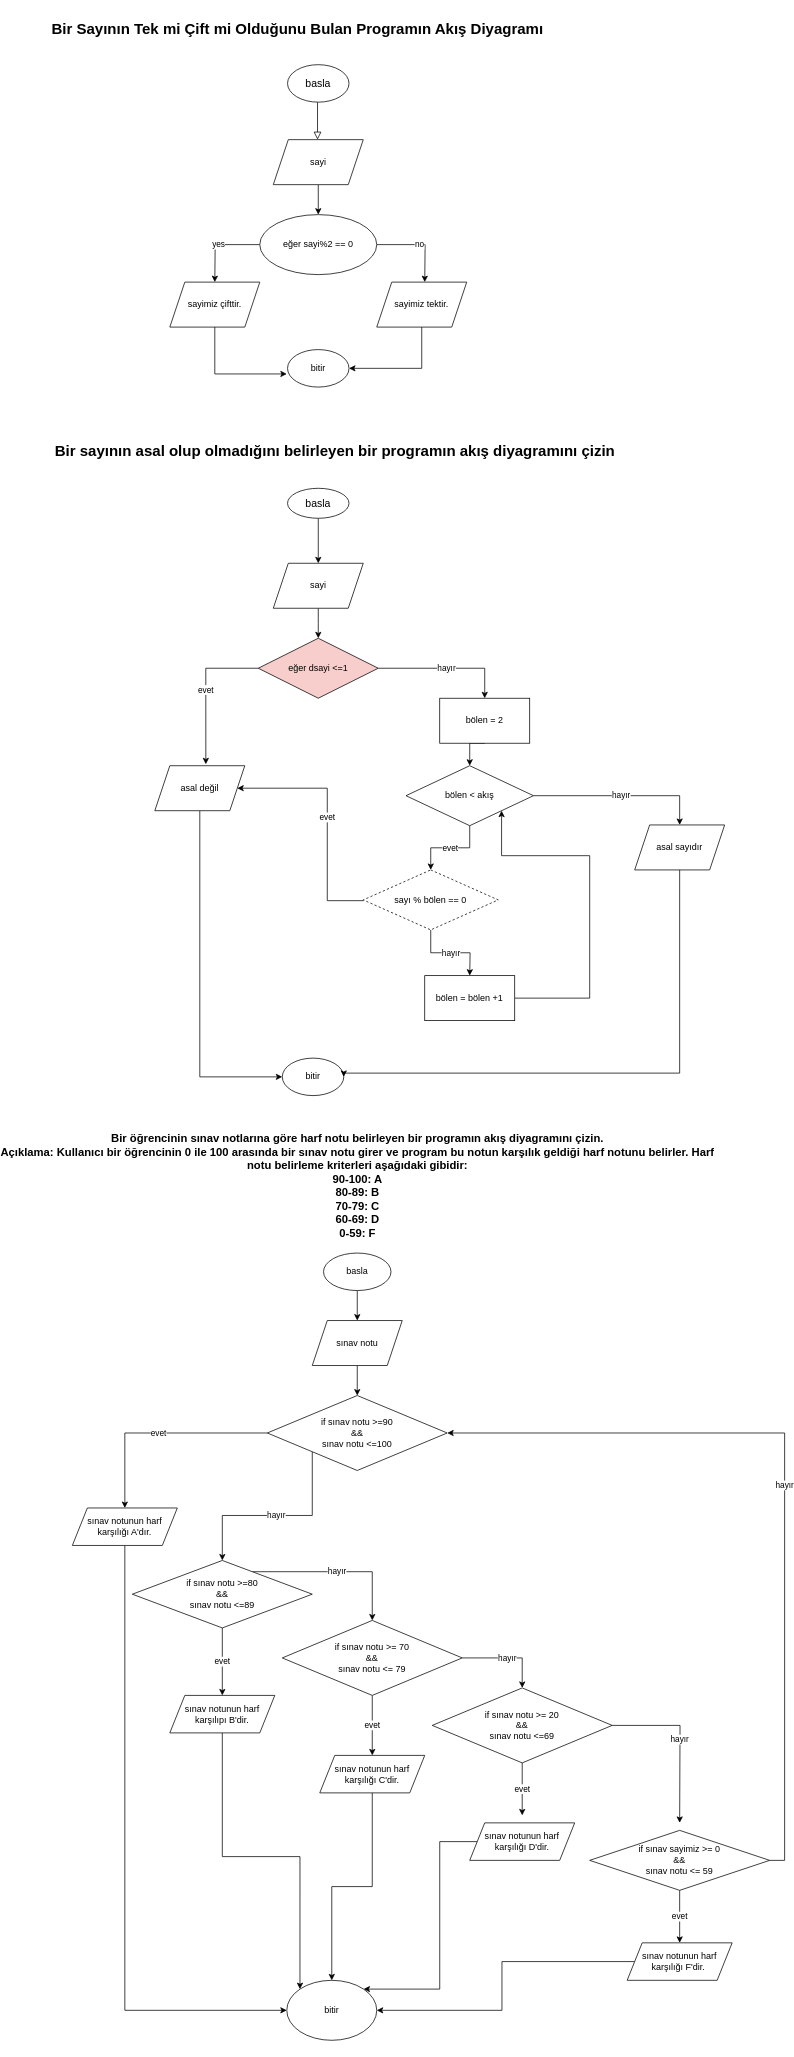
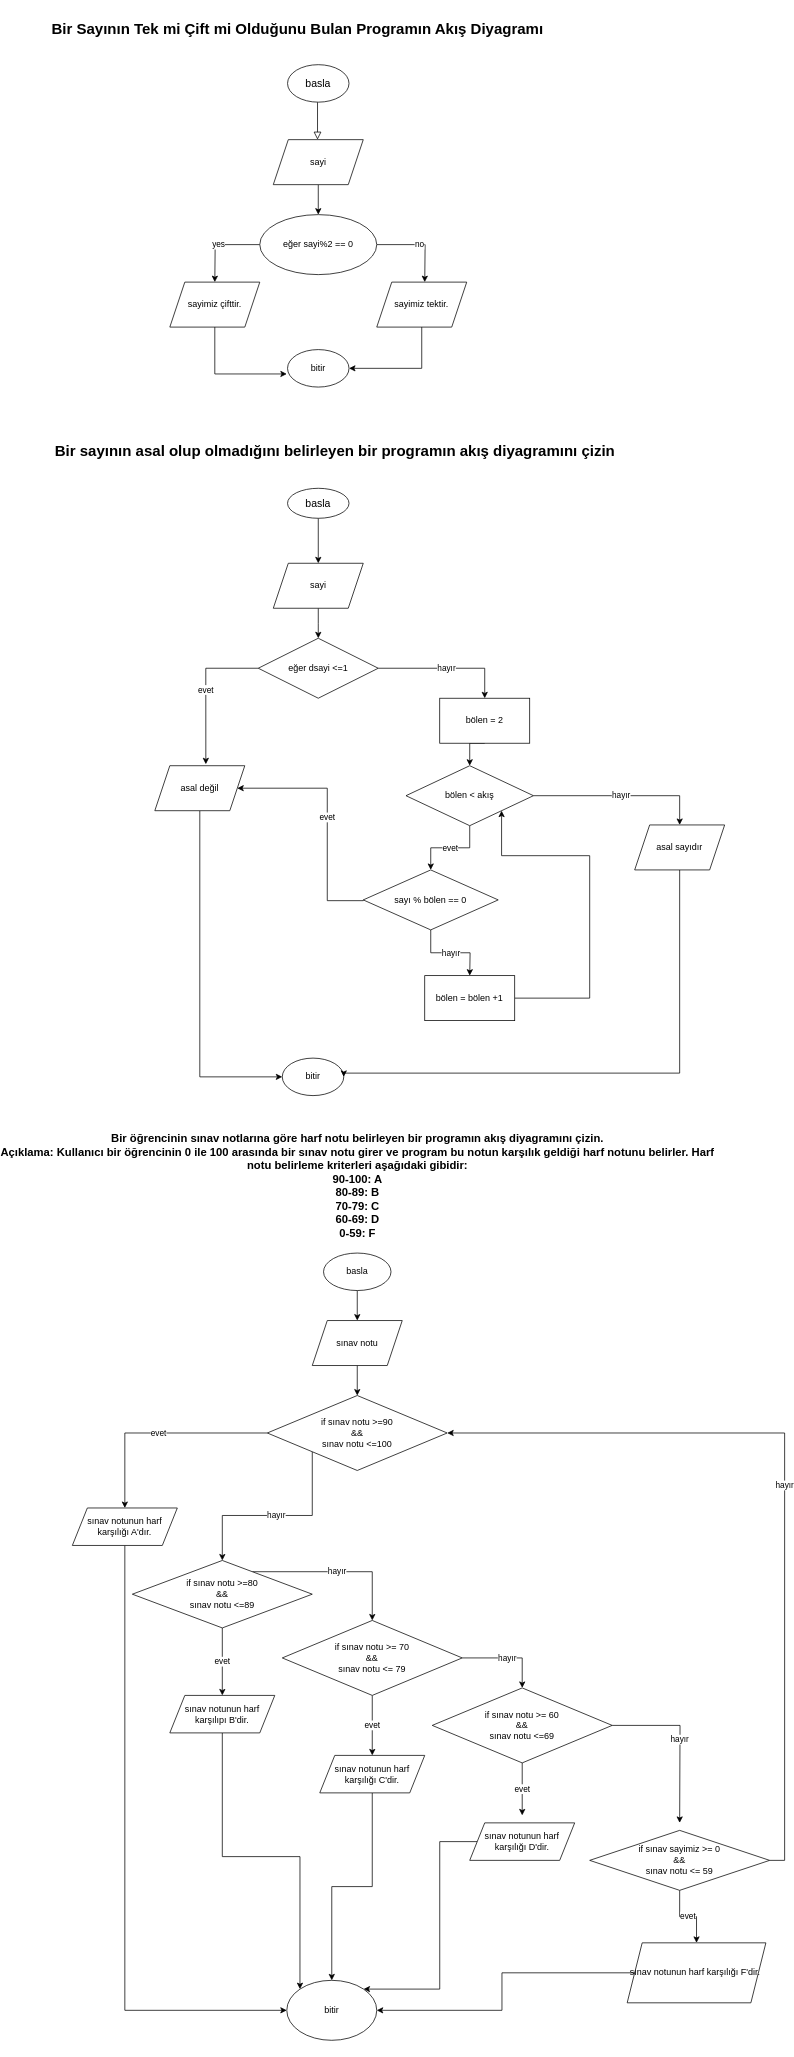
node "eğer dsayi <=1": fillcolor #f8cecc -> #ffffff
node "sayı % bölen == 0": style dashed -> solid
node "if sınav notu >= 20 && sınav notu <=69": label "if sınav notu >= 20 && sınav notu <=69" -> "if sınav notu >= 60 && sınav notu <=69"
node "sınav notunun harf karşılığı F'dir.": size 105x38 -> 139x60
